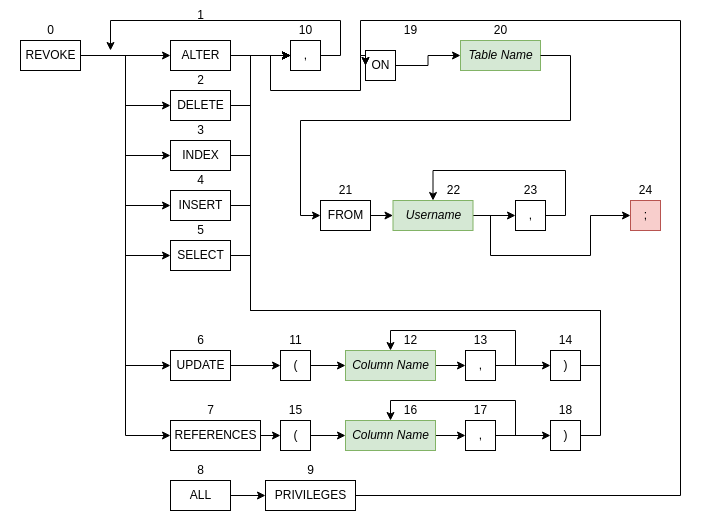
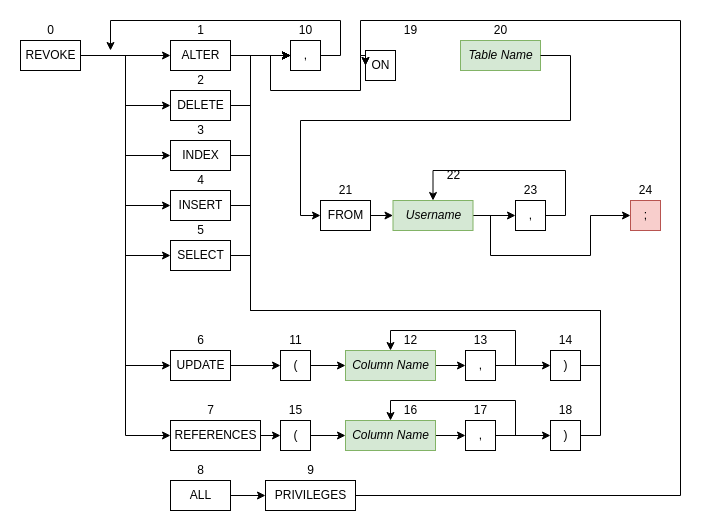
node "1": moved (201, 16) -> (201, 31)
edge "ON" -> "Table Name": removed
node "22": moved (453, 191) -> (453, 176)
